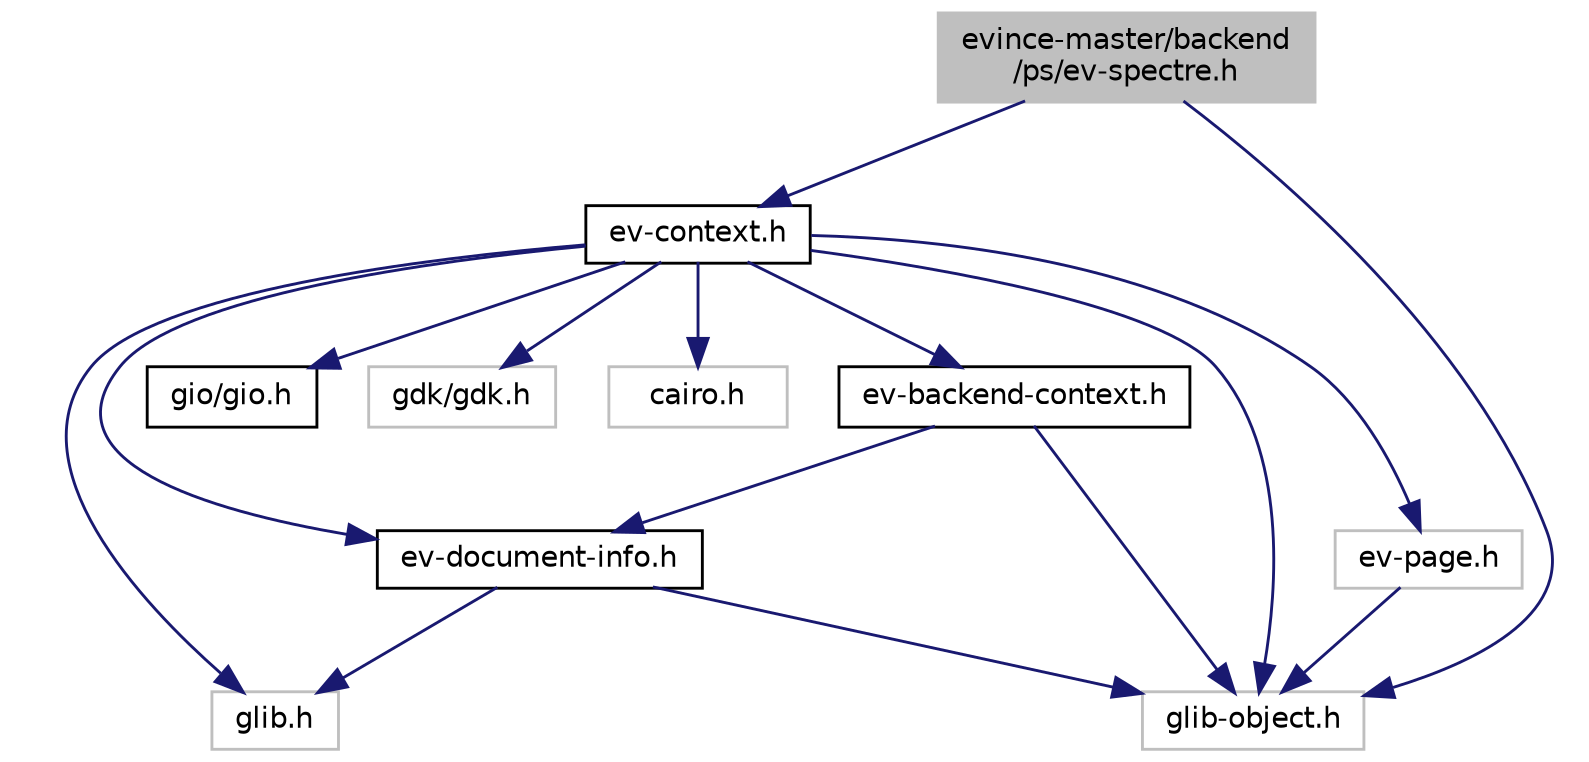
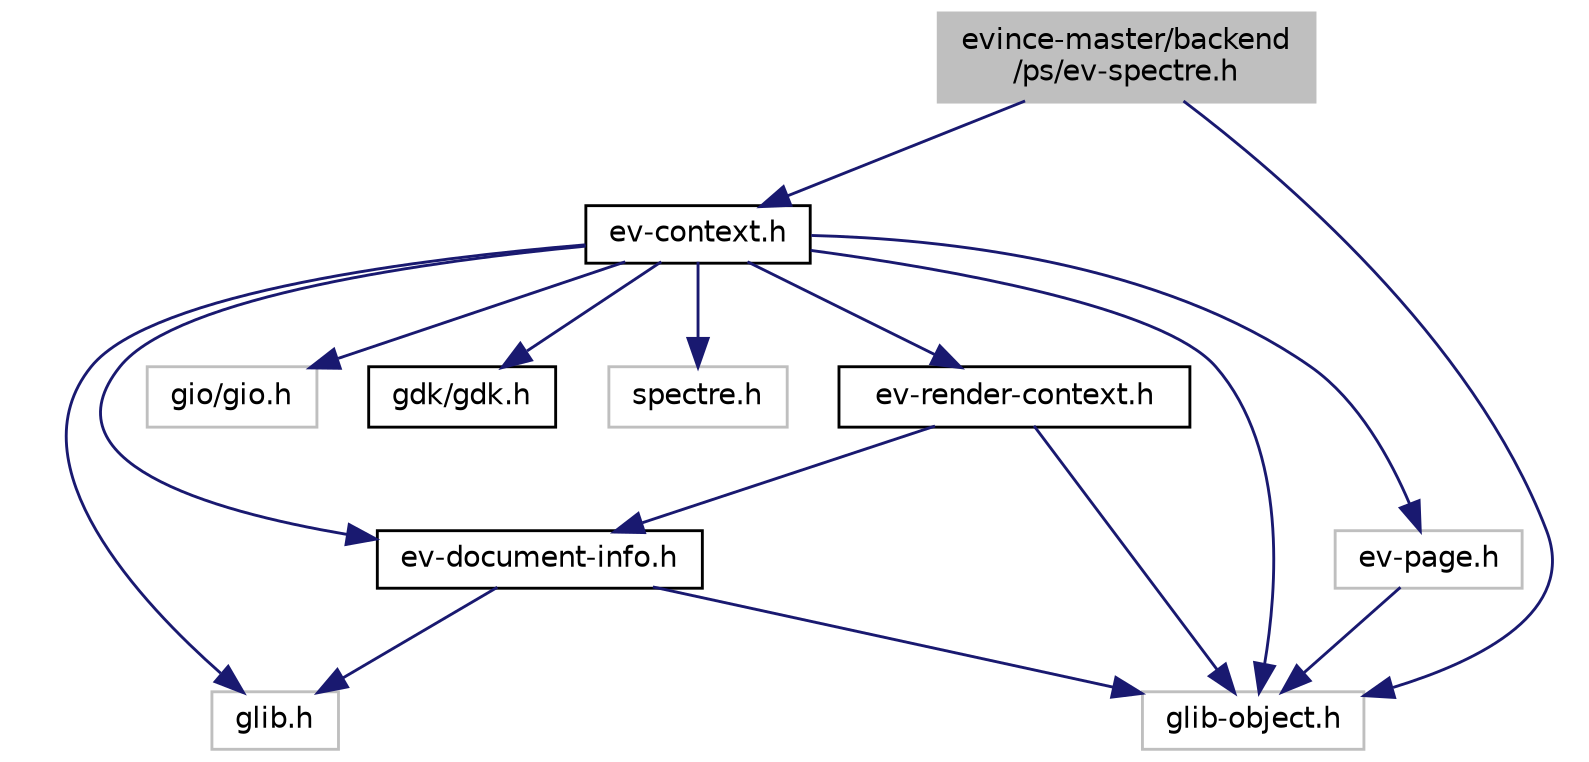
node "gio/gio.h": color black -> grey75
node "gdk/gdk.h": color grey75 -> black
node "cairo.h": label "cairo.h" -> "spectre.h"
node "ev-backend-context.h": label "ev-backend-context.h" -> "ev-render-context.h"
